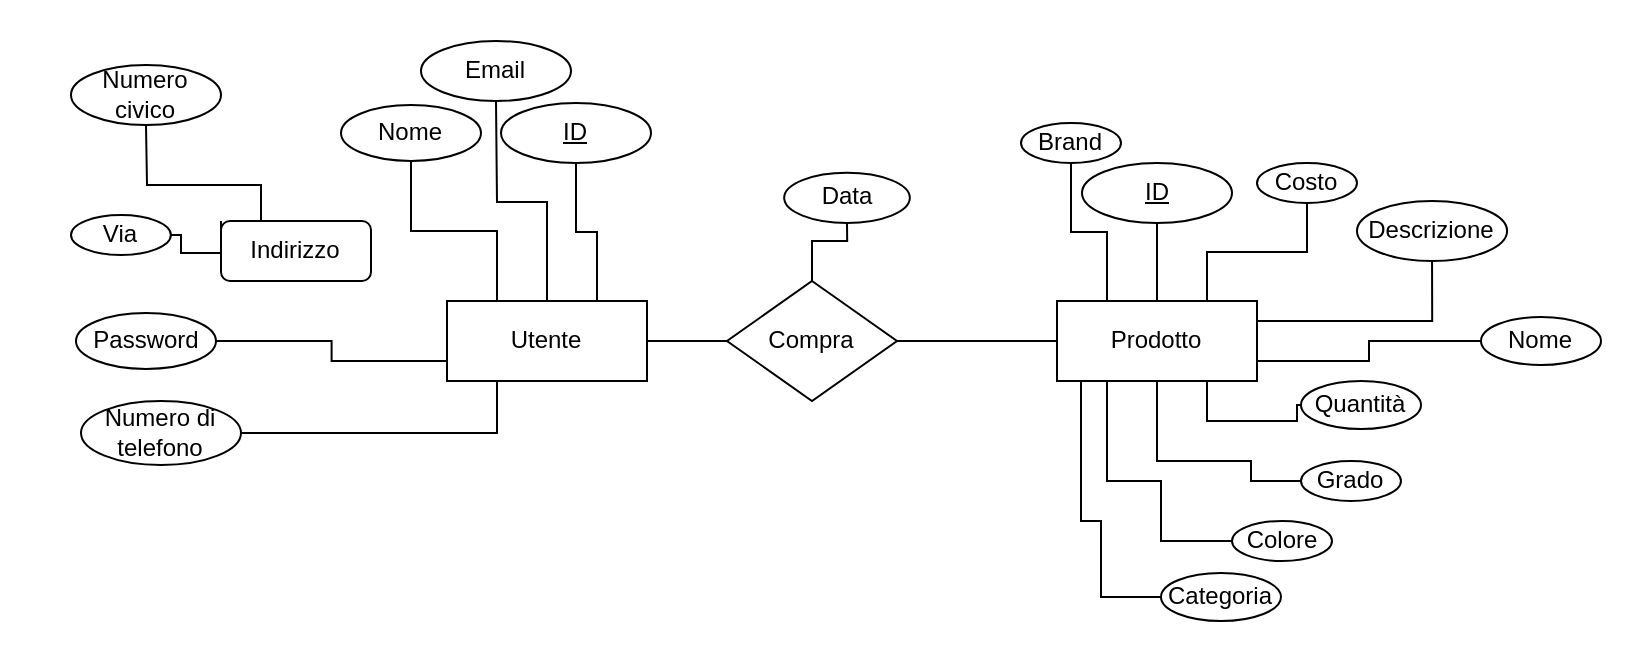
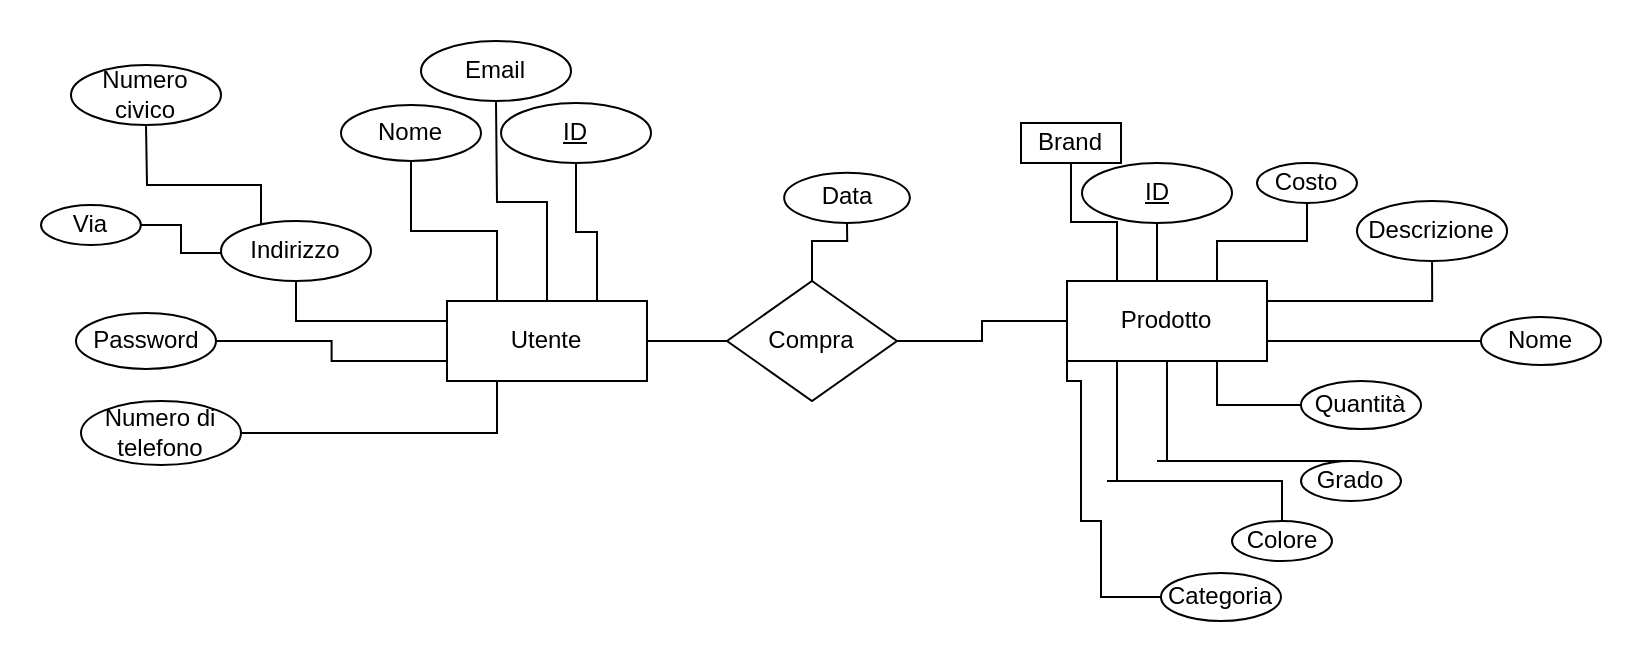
node "Brand": shape ellipse -> rectangle
node "Via": moved (121, 235) -> (91, 225)
node "Indirizzo": shape rounded rectangle -> ellipse
edge "Indirizzo" -- "Utente": added
node "Prodotto": moved (1157, 341) -> (1167, 321)
